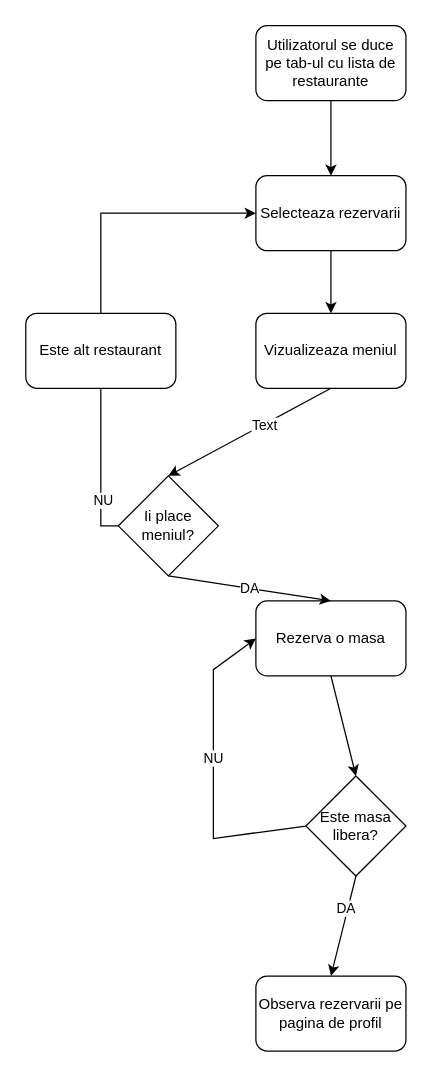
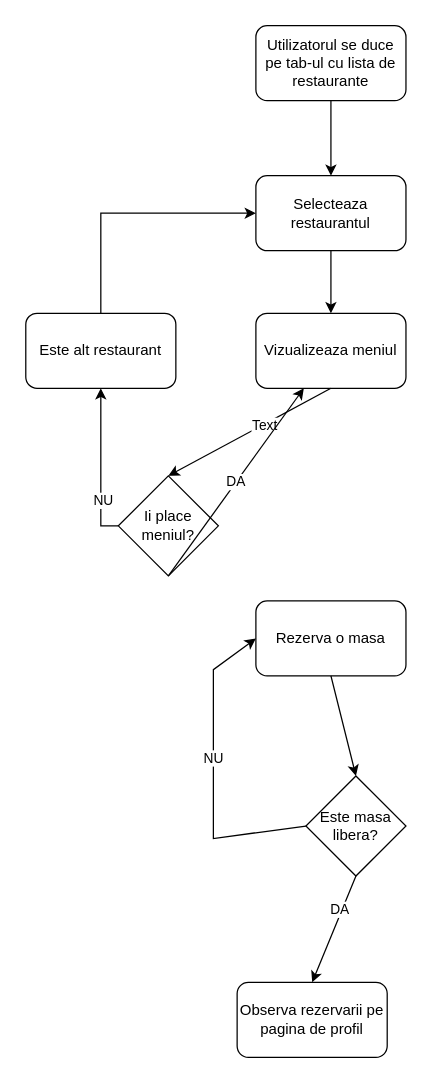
node "Selecteaza rezervarii": label "Selecteaza rezervarii" -> "Selecteaza restaurantul"
edge "Este alt restaurant" -- "Ii place meniul?": arrowhead none -> classic
edge "Ii place meniul?" -> "Rezerva o masa": now "Ii place meniul?" -> "Vizualizeaza meniul"
node "Observa rezervarii pe pagina de profil": moved (331, 1013) -> (312, 1019)
